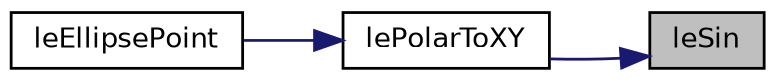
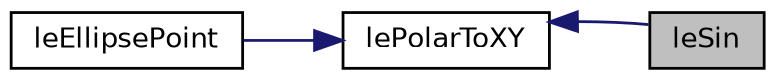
edge "lePolarToXY" -> "leSin": reversed
